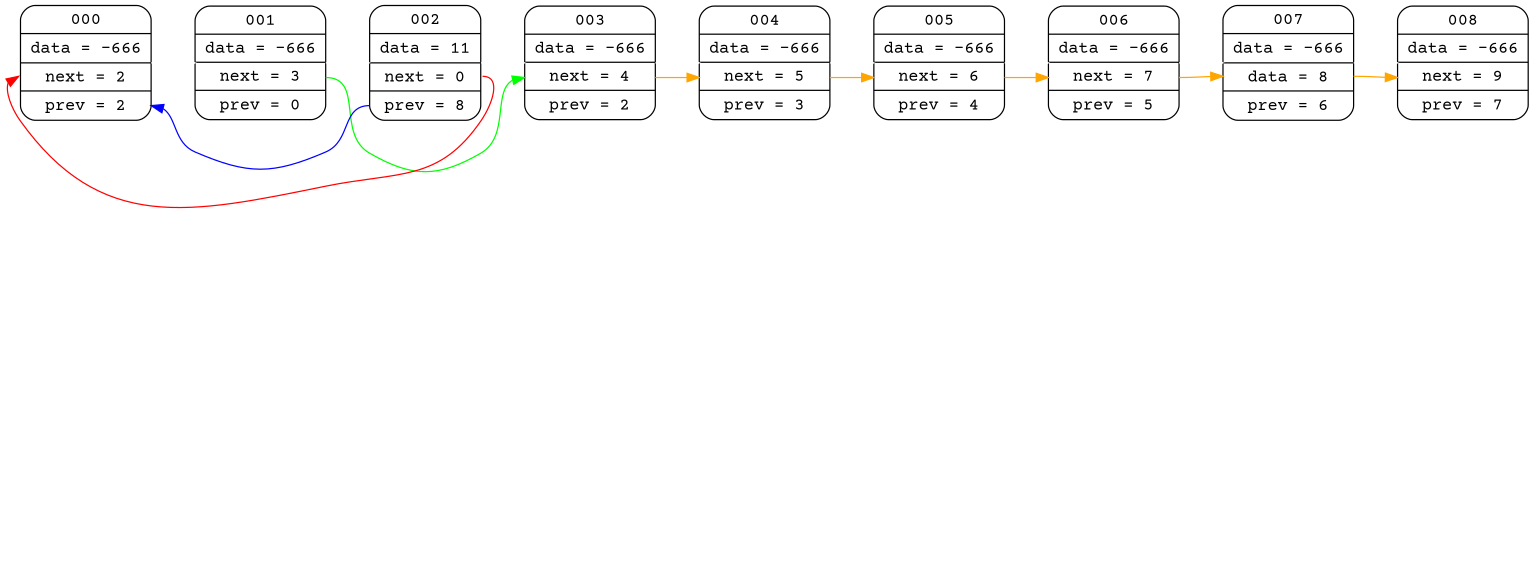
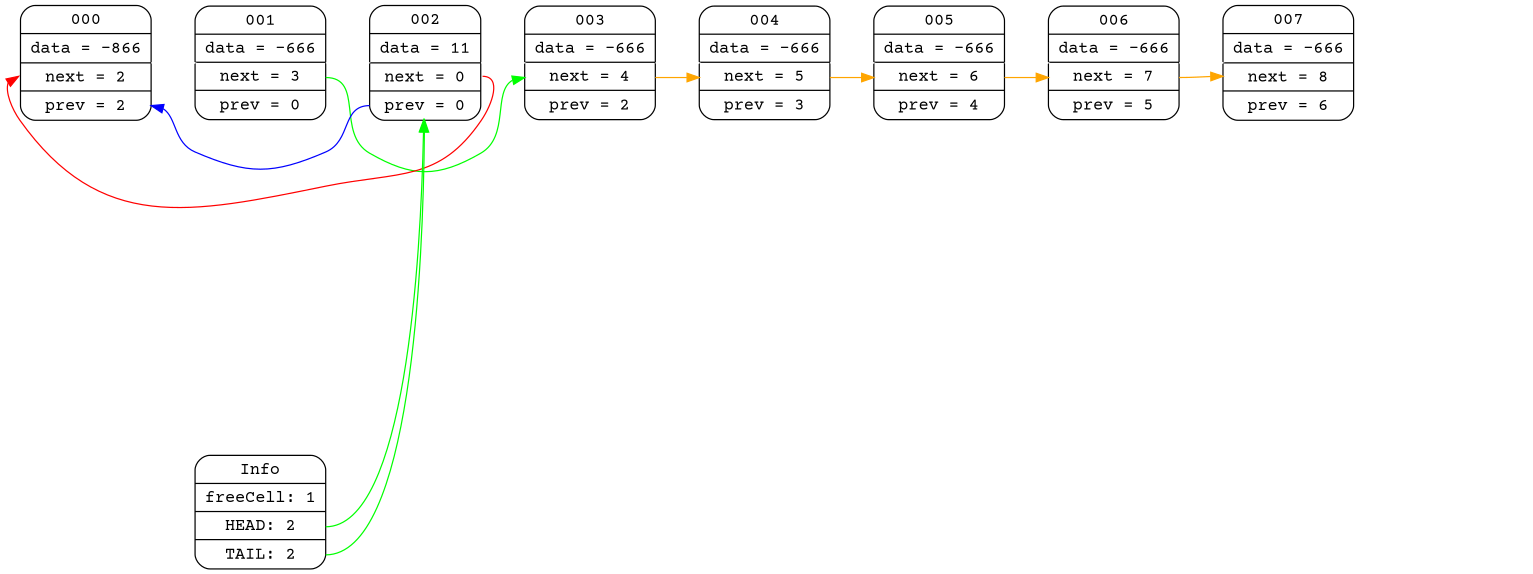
node "000": text "data = -666" -> "data = -866"
node "008": removed
node "007": text "data = 8" -> "next = 8"
node "002": text "prev = 8" -> "prev = 0"
node "Info": added
